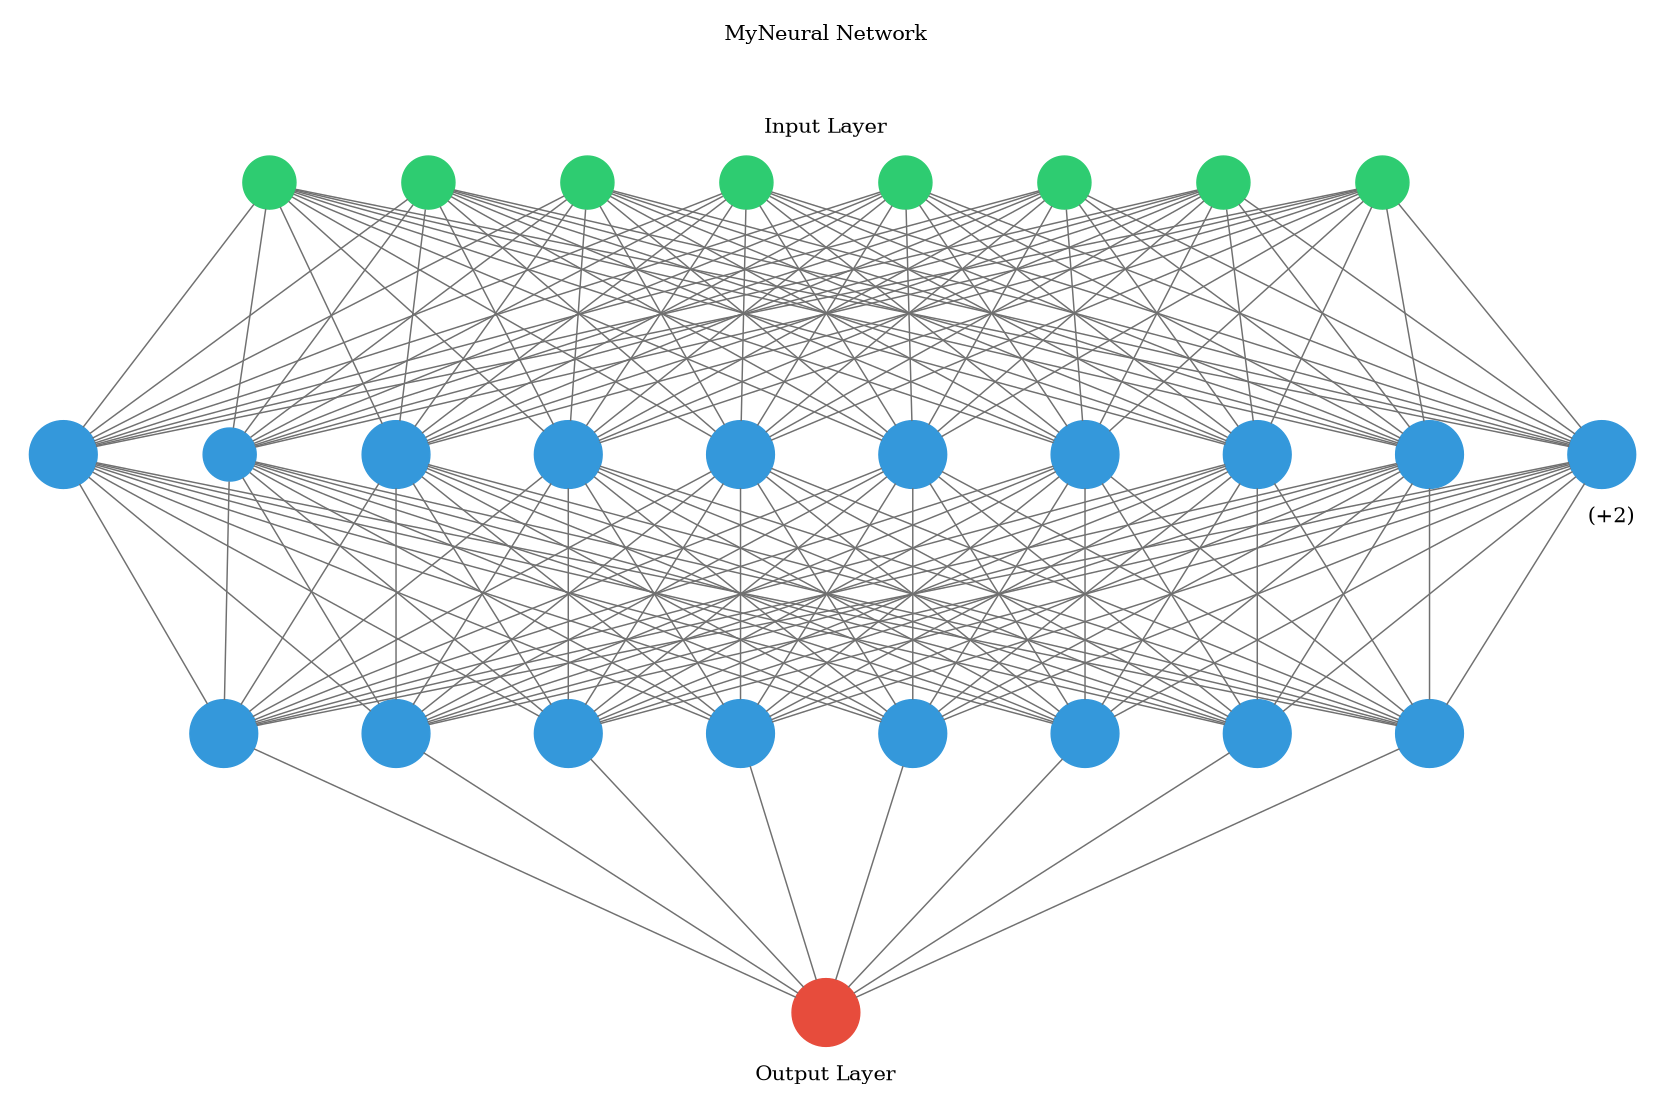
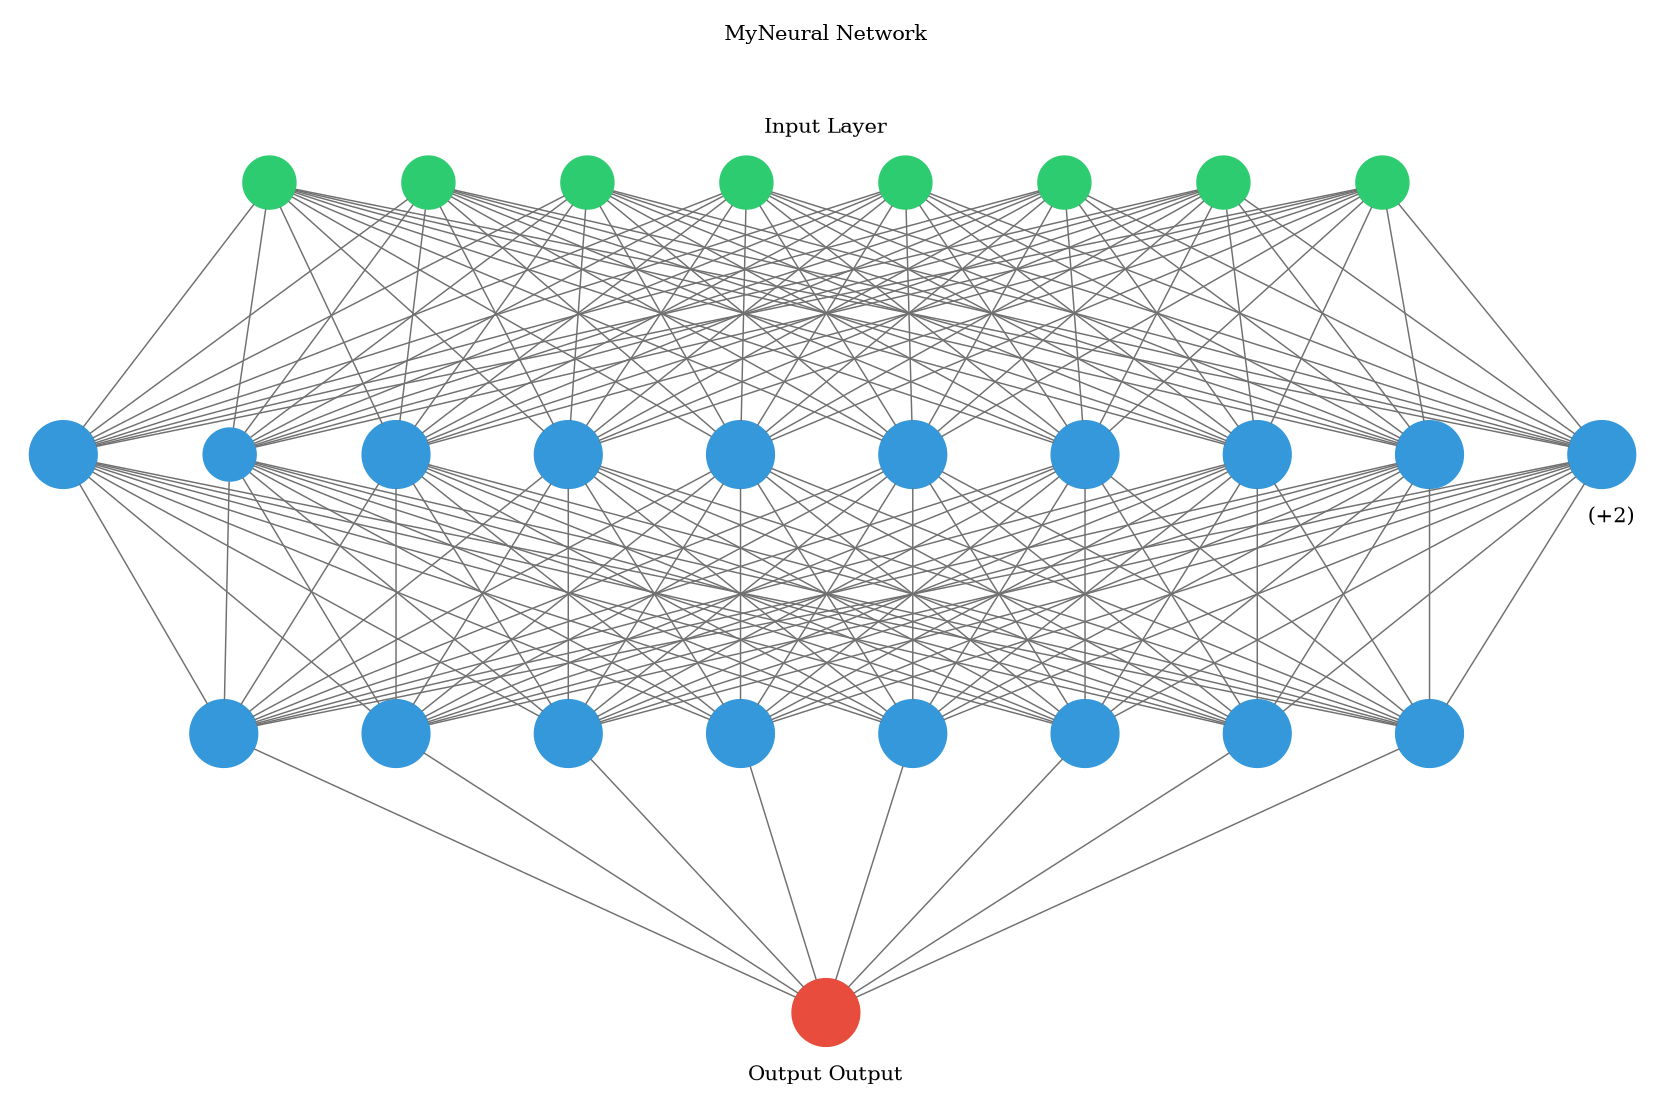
cluster "Output Layer": label "Output Layer" -> "Output Output"
